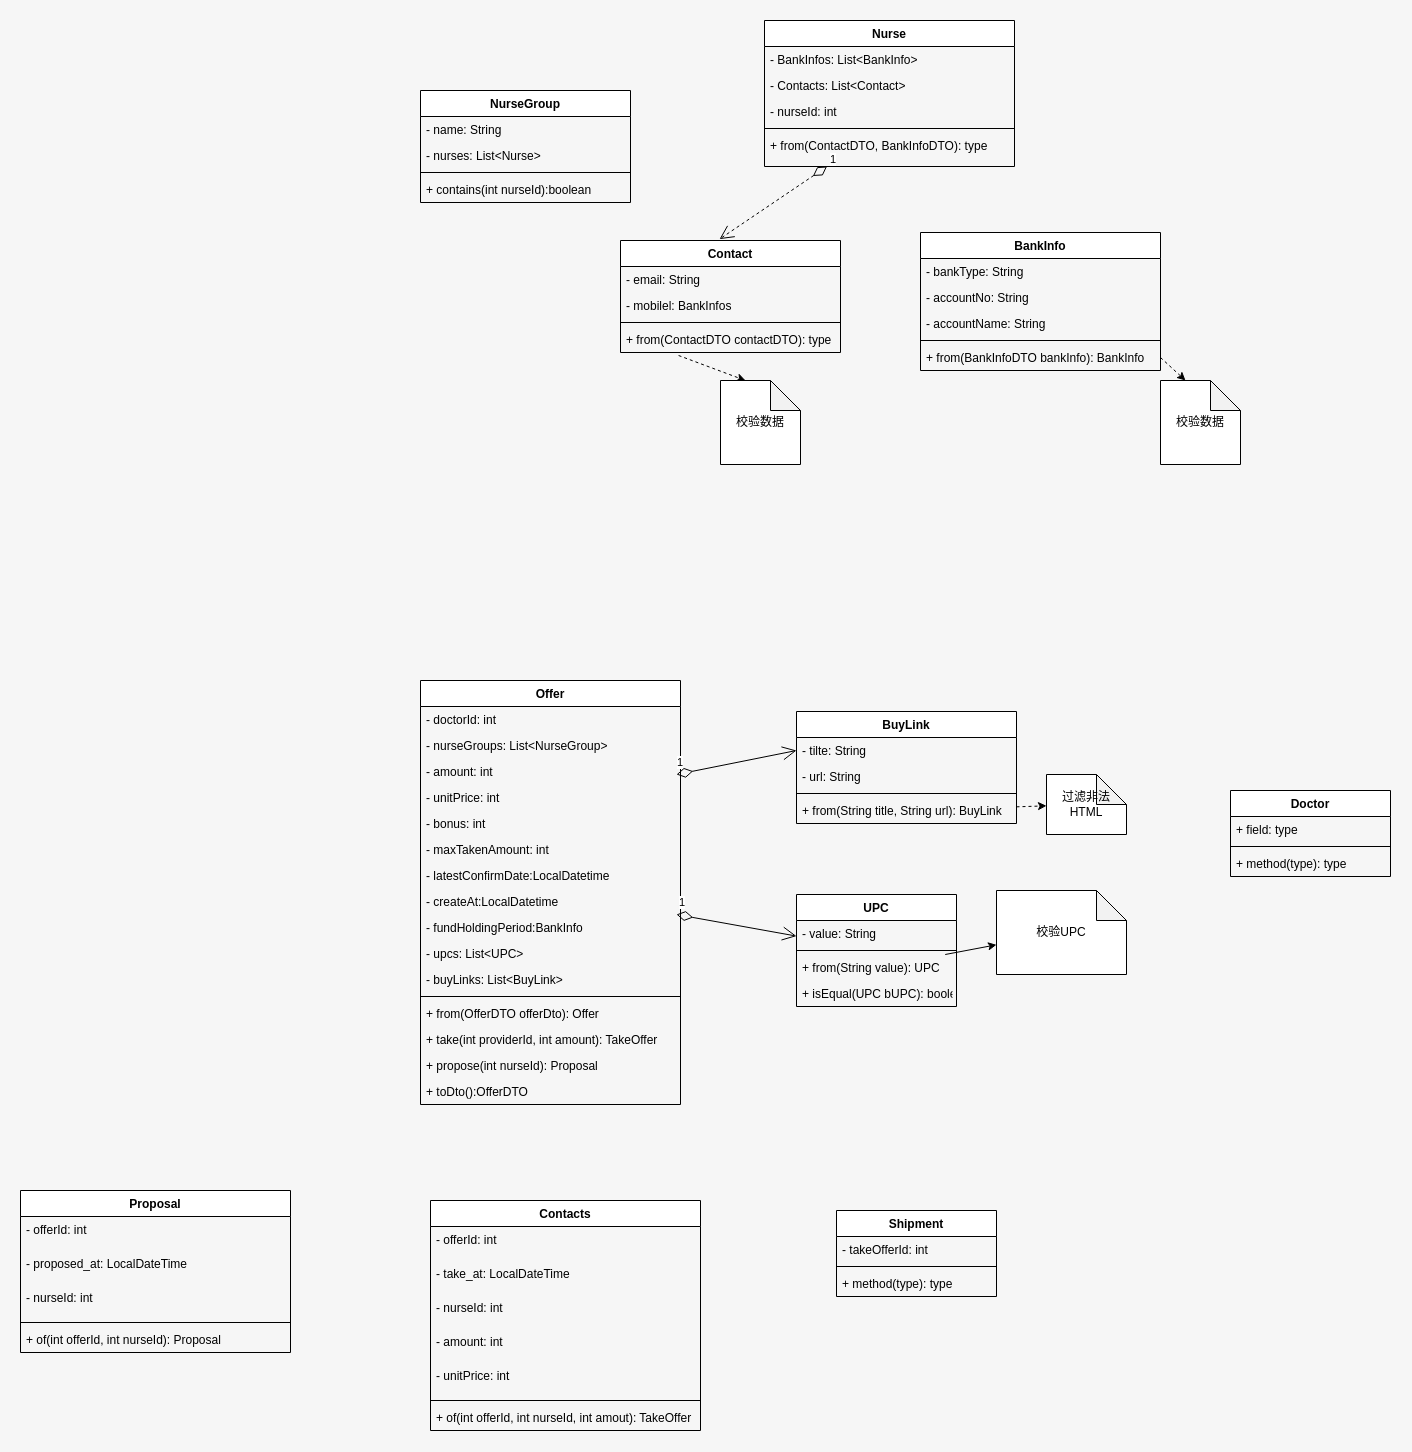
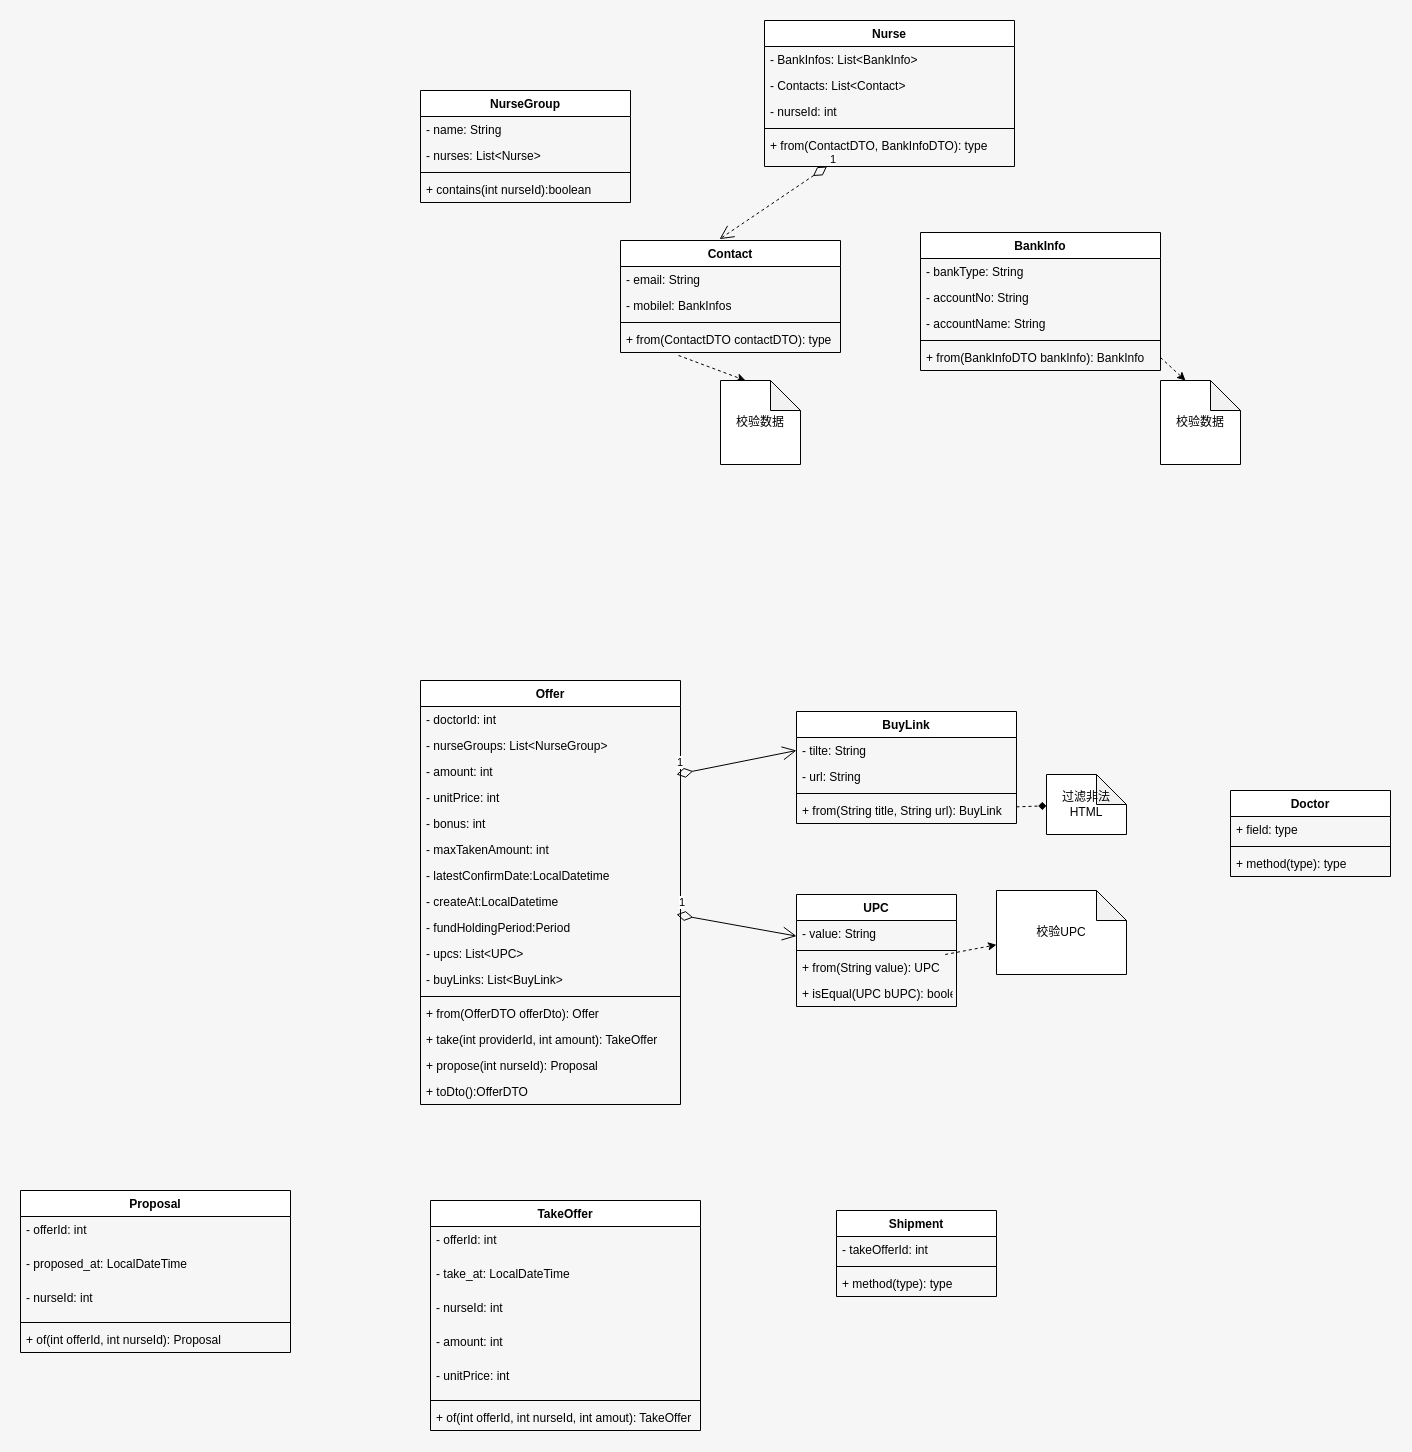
edge "+ from(String title, String url): BuyLink" -> "过滤非法HTML": arrowhead classic -> diamond
node "- fundHoldingPeriod:BankInfo": label "- fundHoldingPeriod:BankInfo" -> "- fundHoldingPeriod:Period"
edge "+ from(String value): UPC" -> "校验UPC": style solid -> dashed
node "Contacts": label "Contacts" -> "TakeOffer"
